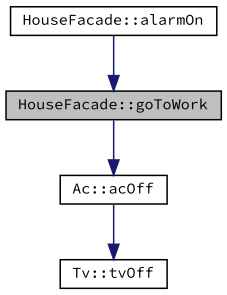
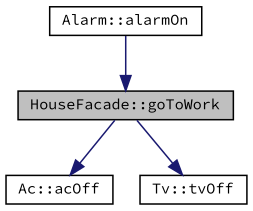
node "HouseFacade::alarmOn": label "HouseFacade::alarmOn" -> "Alarm::alarmOn"
edge "Ac::acOff" -> "Tv::tvOff": now "HouseFacade::goToWork" -> "Tv::tvOff"
